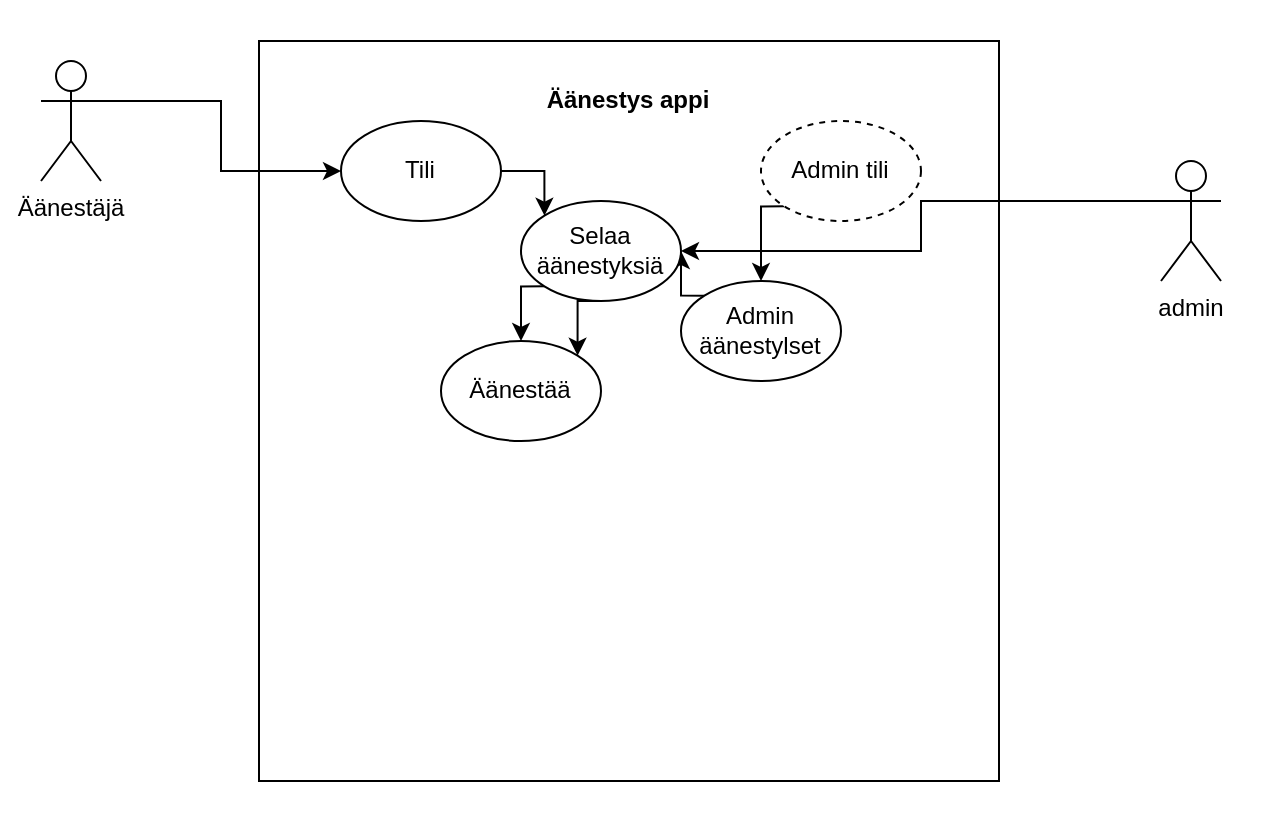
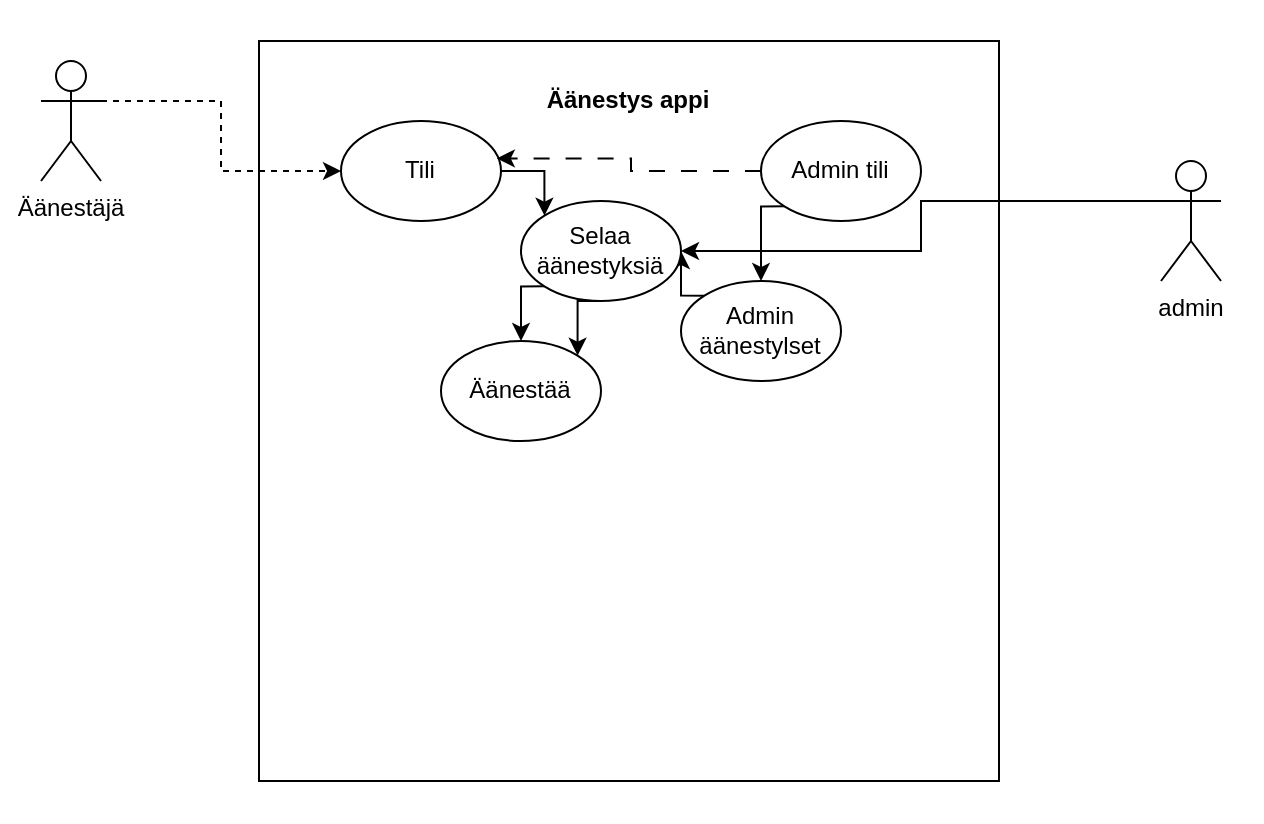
edge "Äänestäjä" -> "Tili": style solid -> dashed
edge "Admin tili" -> "Tili": added
node "Admin tili": style dashed -> solid
